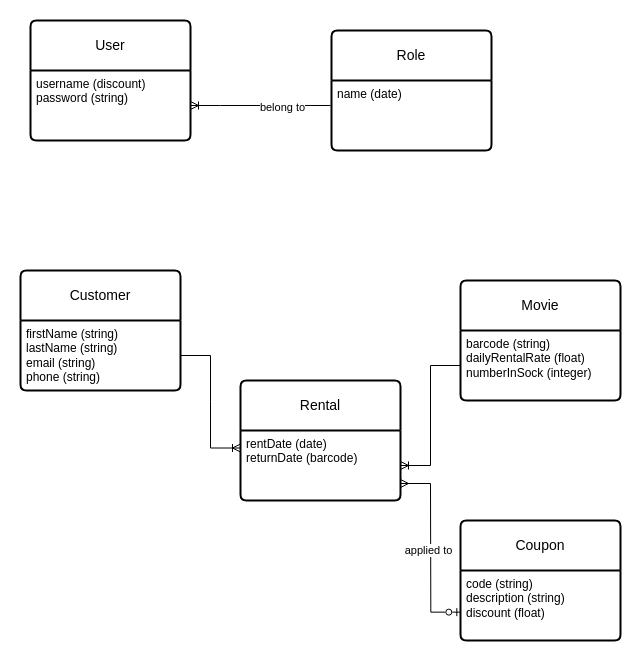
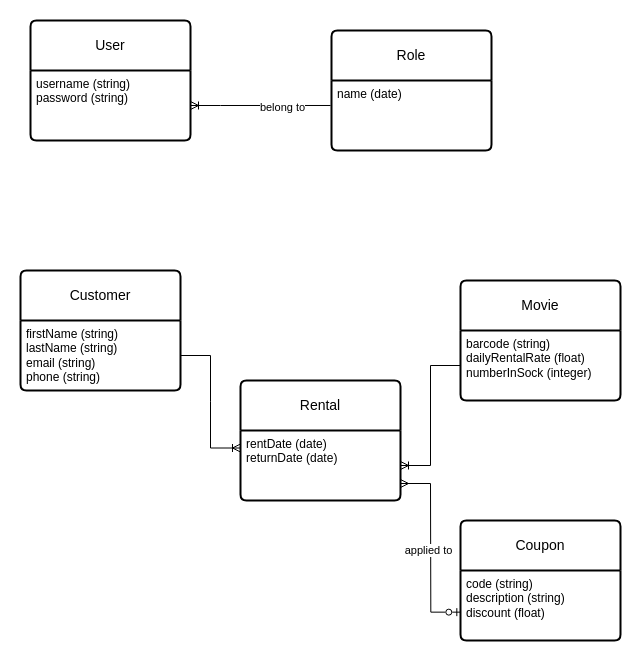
node "username (discount) password (string)": label "username (discount) password (string)" -> "username (string) password (string)"
node "rentDate (date) returnDate (barcode)": label "rentDate (date) returnDate (barcode)" -> "rentDate (date) returnDate (date)"
